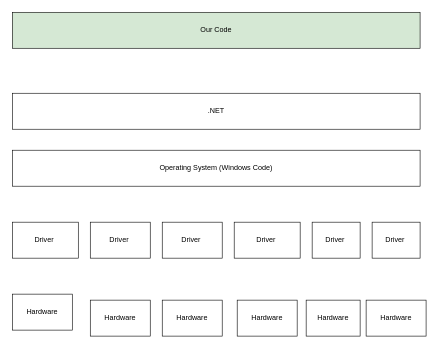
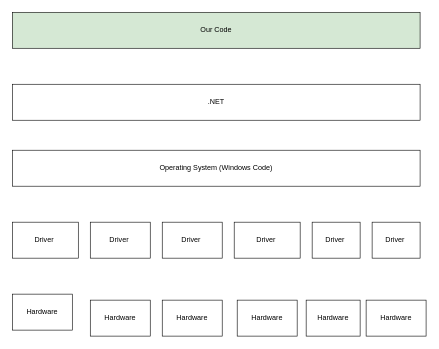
node ".NET": moved (216, 111) -> (216, 102)
